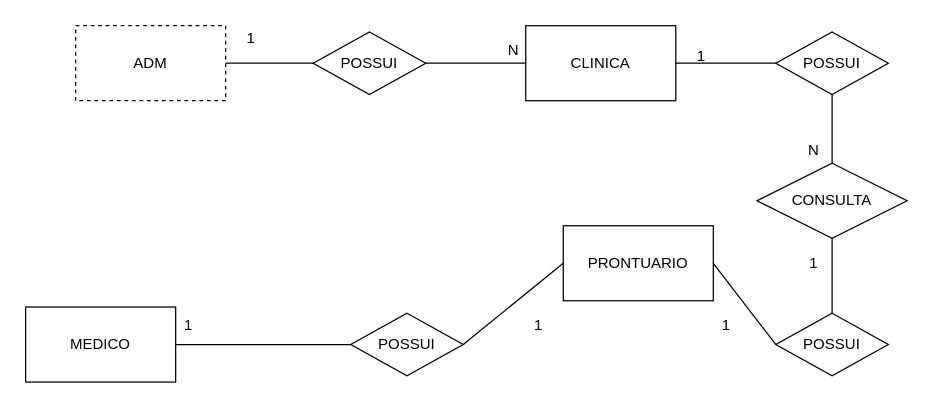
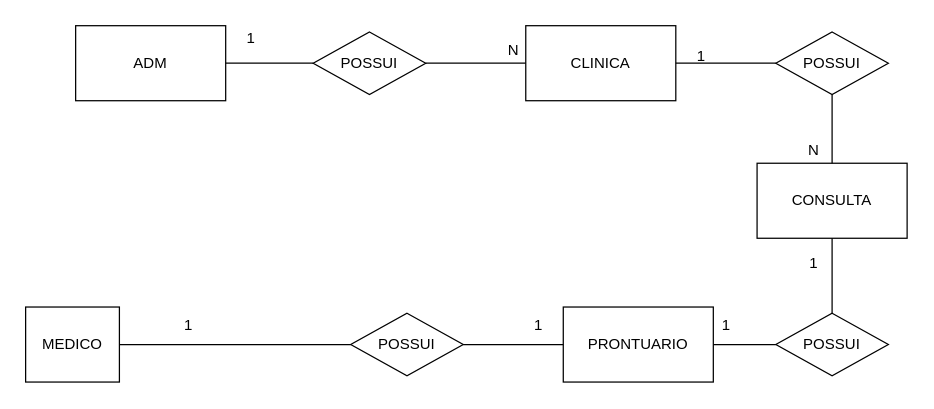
node "ADM": style dashed -> solid
node "CONSULTA": shape diamond -> rectangle
node "PRONTUARIO": moved (638, 263) -> (638, 344)
node "MEDICO": size 150x75 -> 94x75
